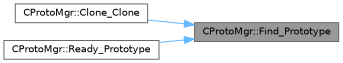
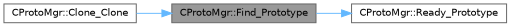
edge "CProtoMgr::Ready_Prototype" -> "CProtoMgr::Find_Prototype": reversed
